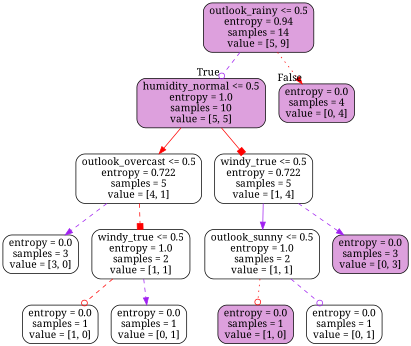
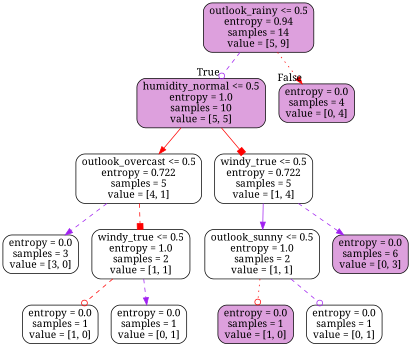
node "entropy = 0.0 samples = 3 value = [0, 3]": label "entropy = 0.0 samples = 3 value = [0, 3]" -> "entropy = 0.0 samples = 6 value = [0, 3]"
